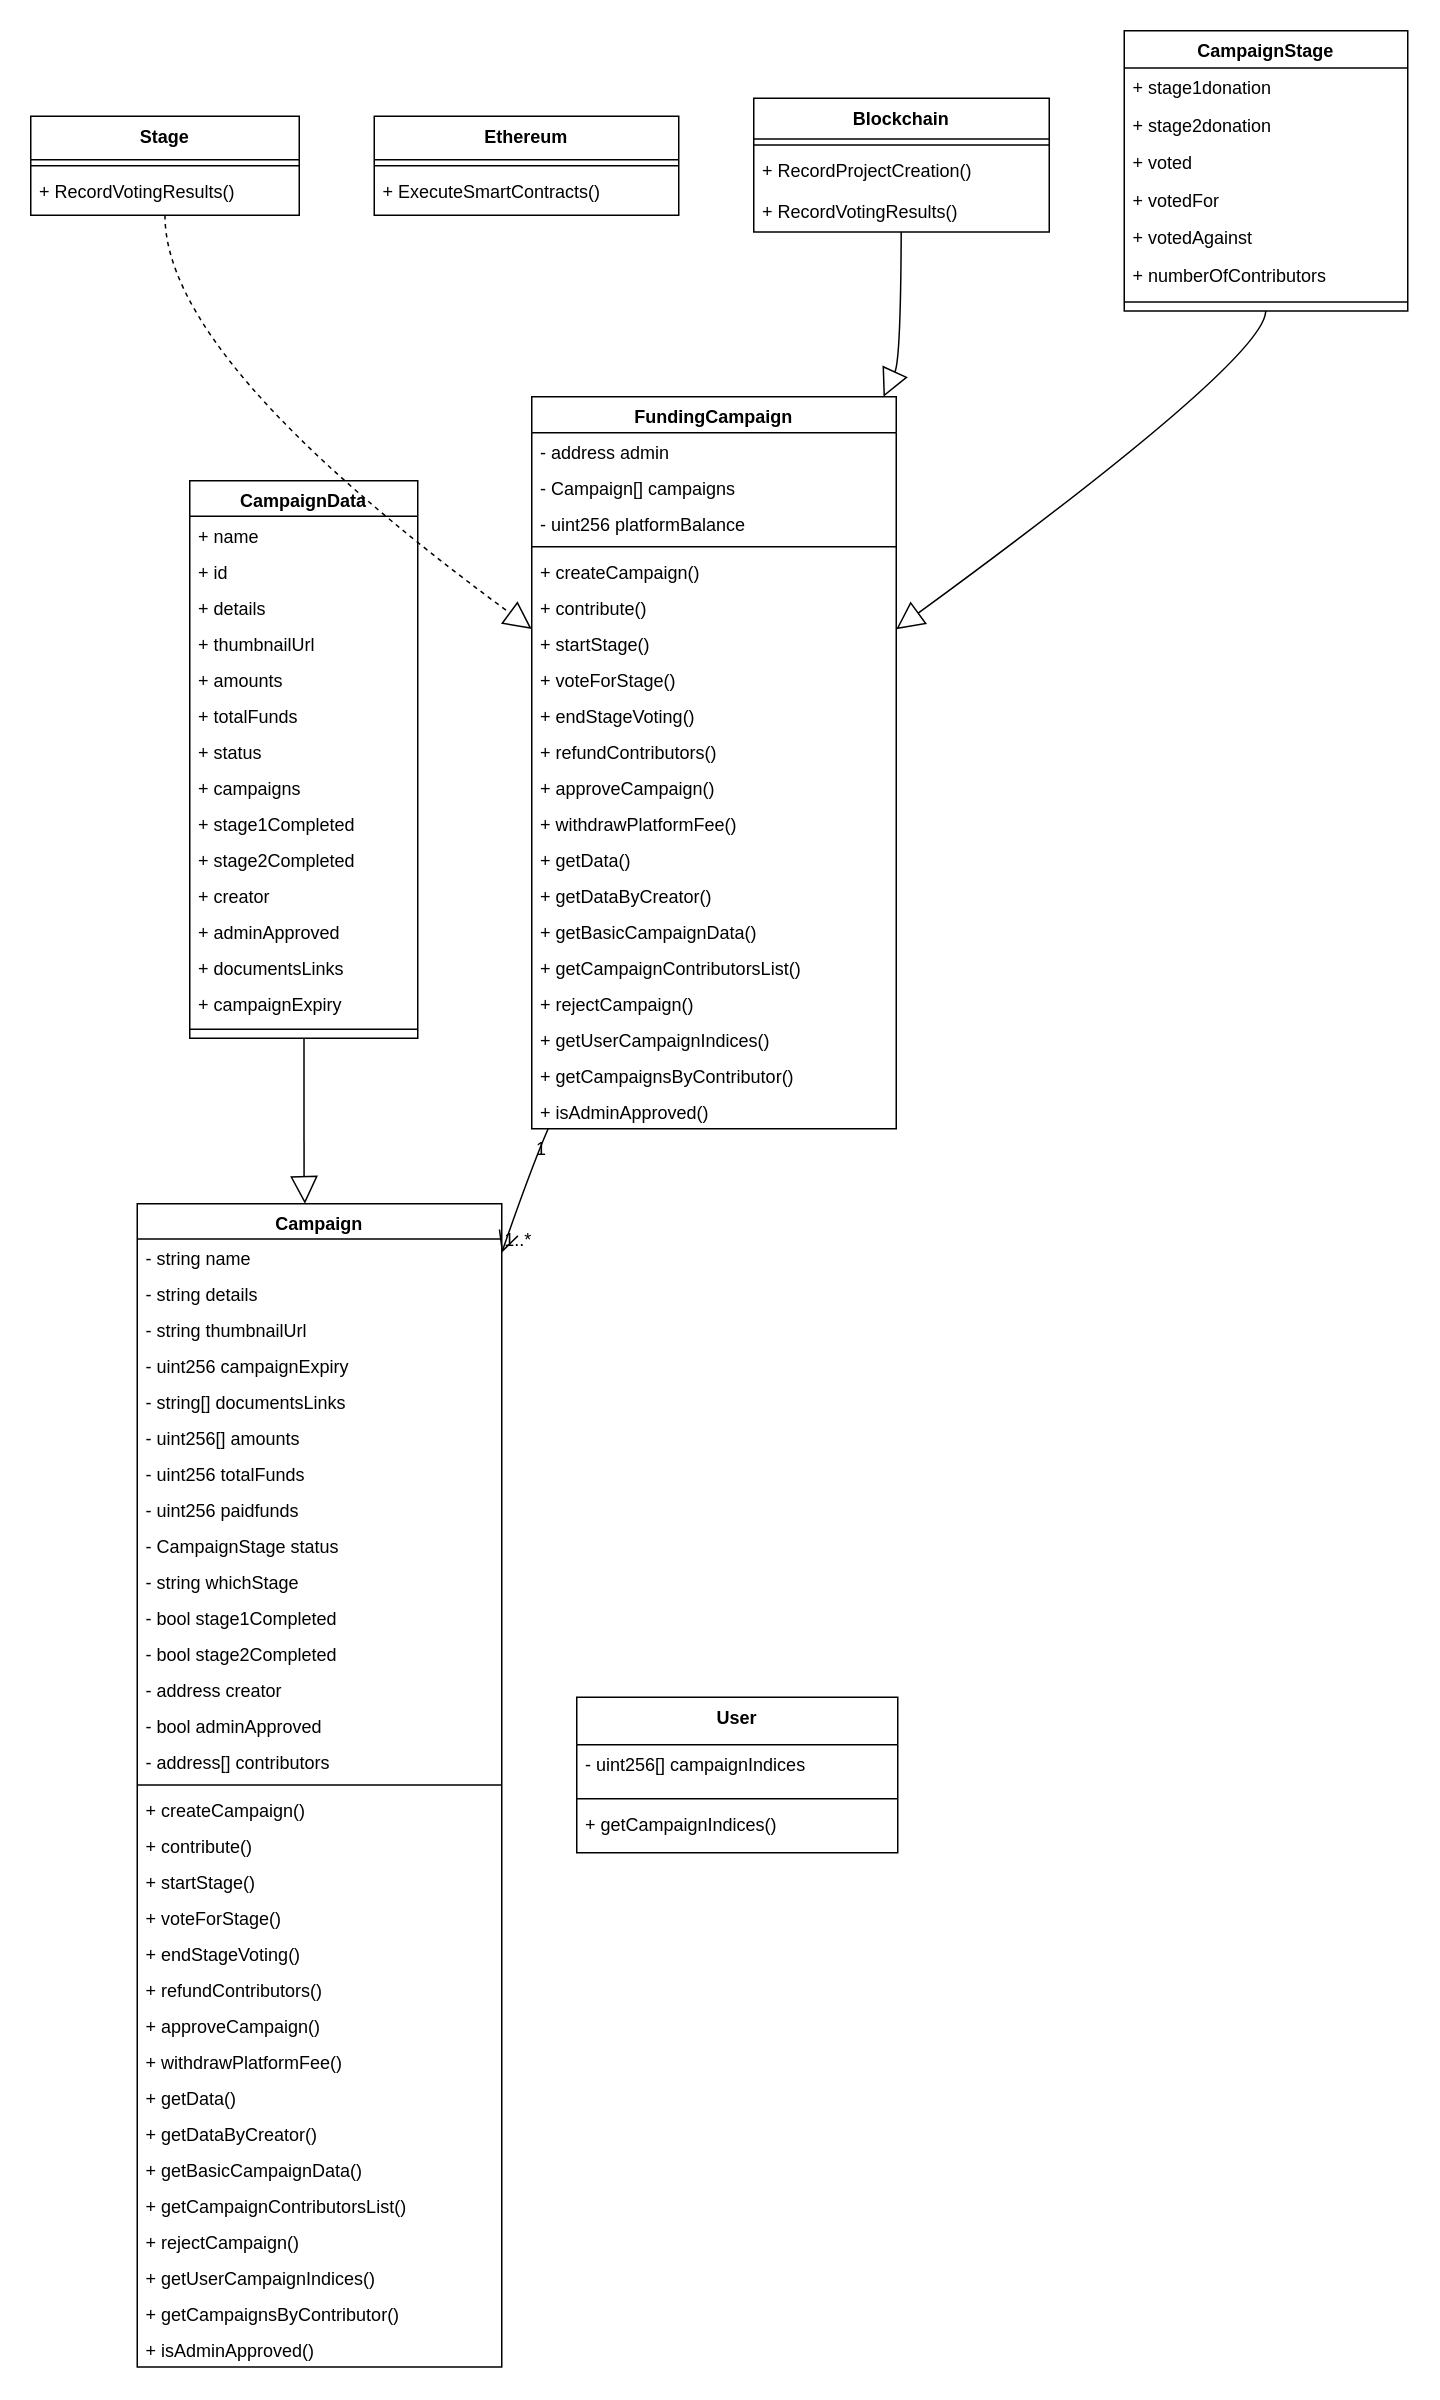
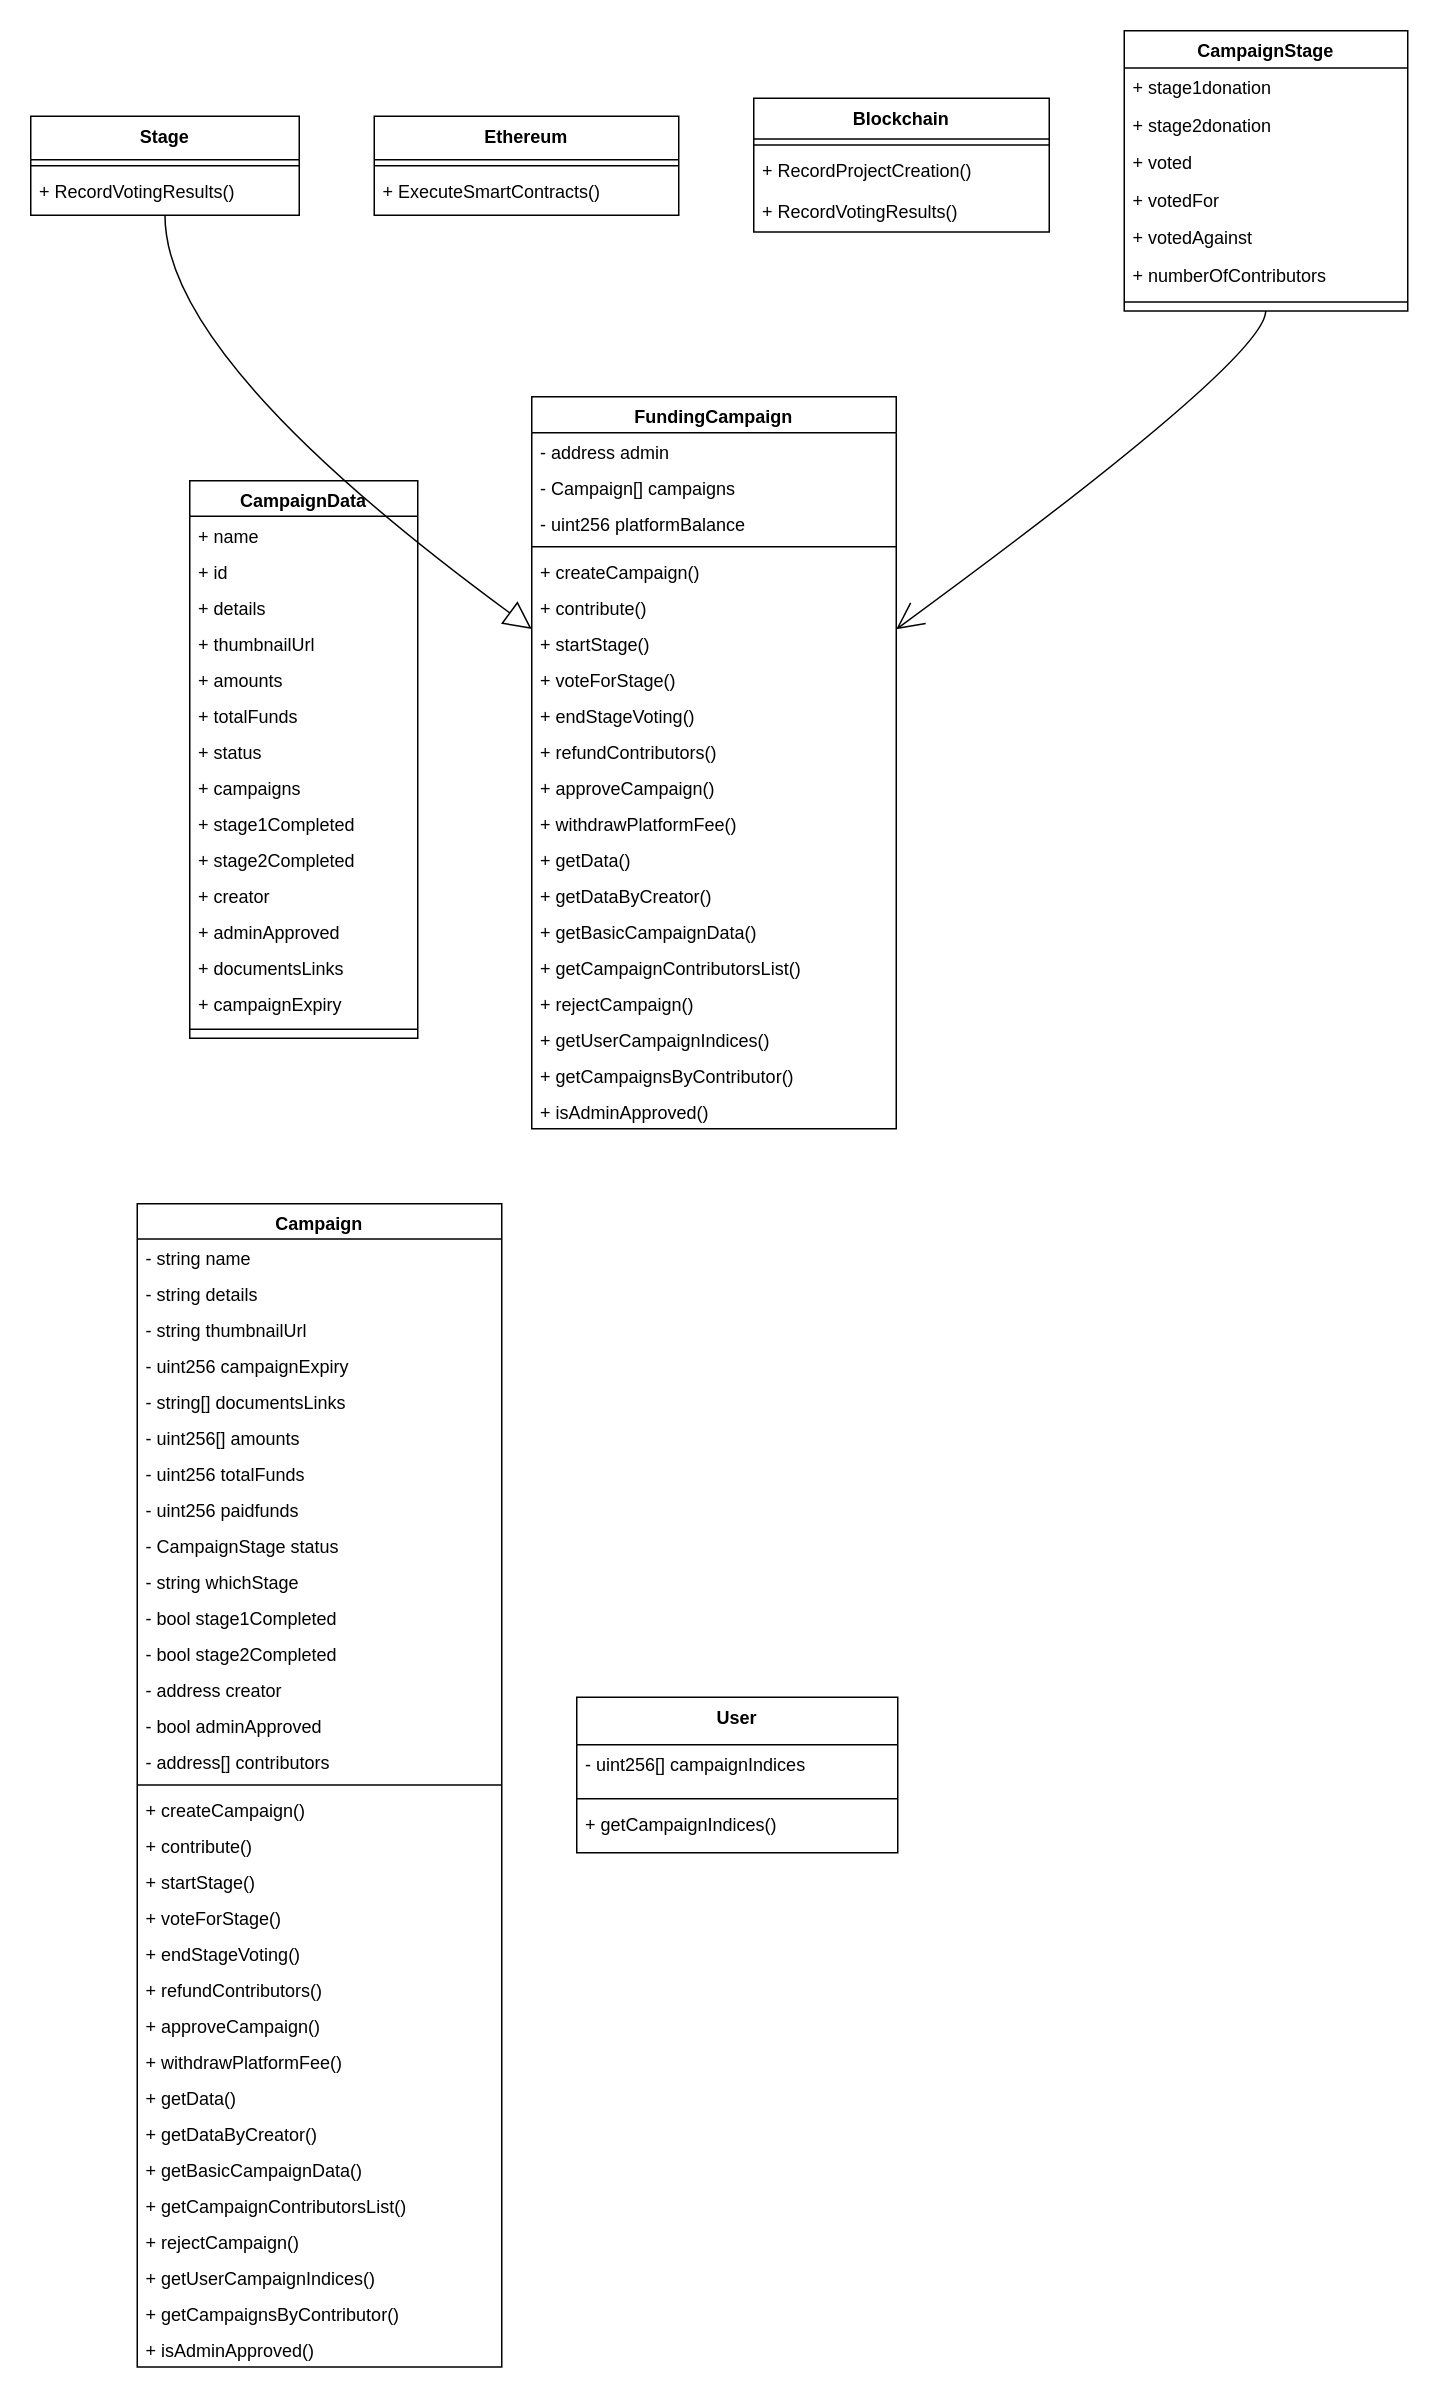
edge "Blockchain" -> "FundingCampaign": removed
edge "Stage" -> "FundingCampaign": style dashed -> solid
edge "CampaignStage" -> "FundingCampaign": arrowhead block -> open
edge "CampaignData" -> "Campaign": removed
edge "FundingCampaign" -> "Campaign": removed, labels "1", "1..*"
